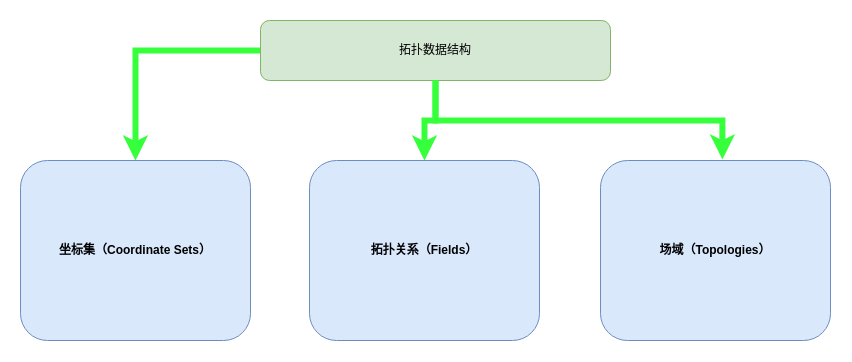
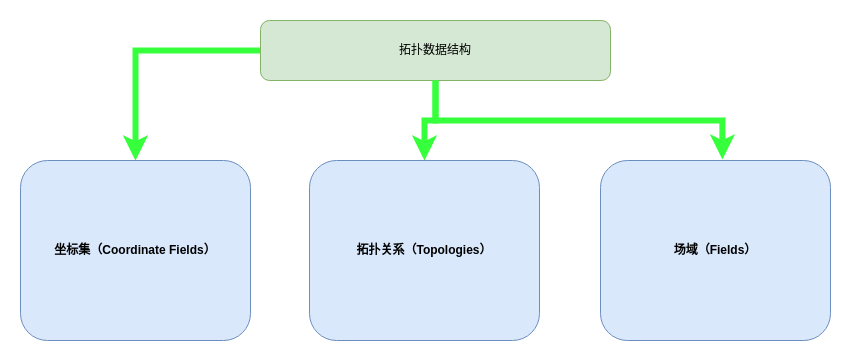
node "坐标集（Coordinate Sets）": label "坐标集（Coordinate Sets）" -> "坐标集（Coordinate Fields）"
node "拓扑关系（Fields）": label "拓扑关系（Fields）" -> "拓扑关系（Topologies）"
node "场域（Topologies）": label "场域（Topologies）" -> "场域（Fields）"
